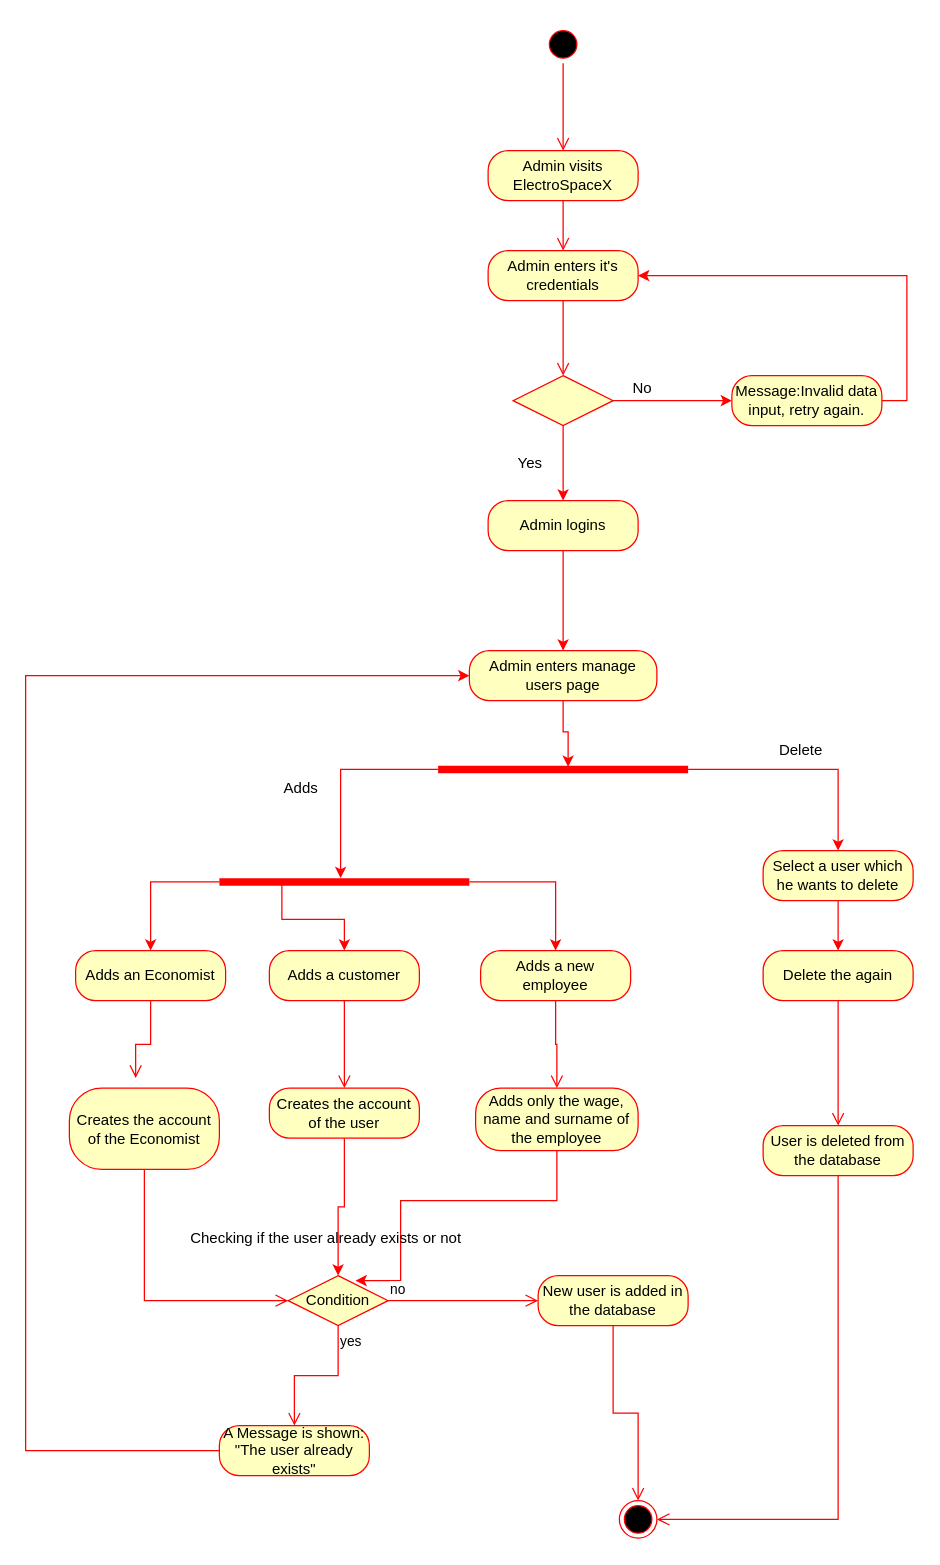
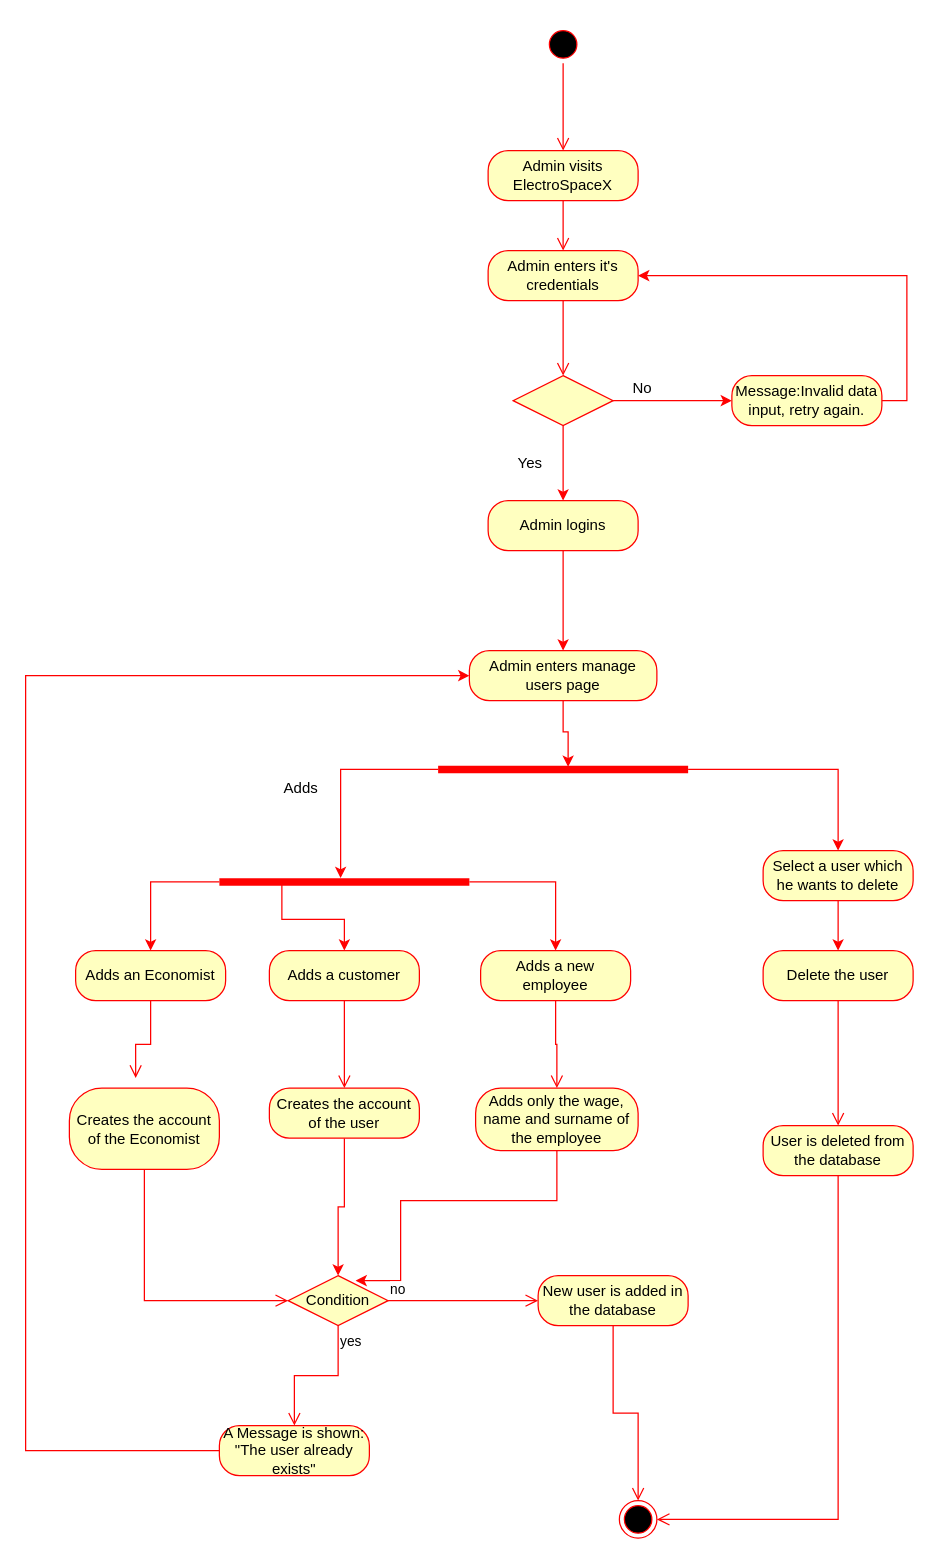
node "Delete": removed
node "Delete the again": label "Delete the again" -> "Delete the user"
node "Checking if the user already exists or not": removed
